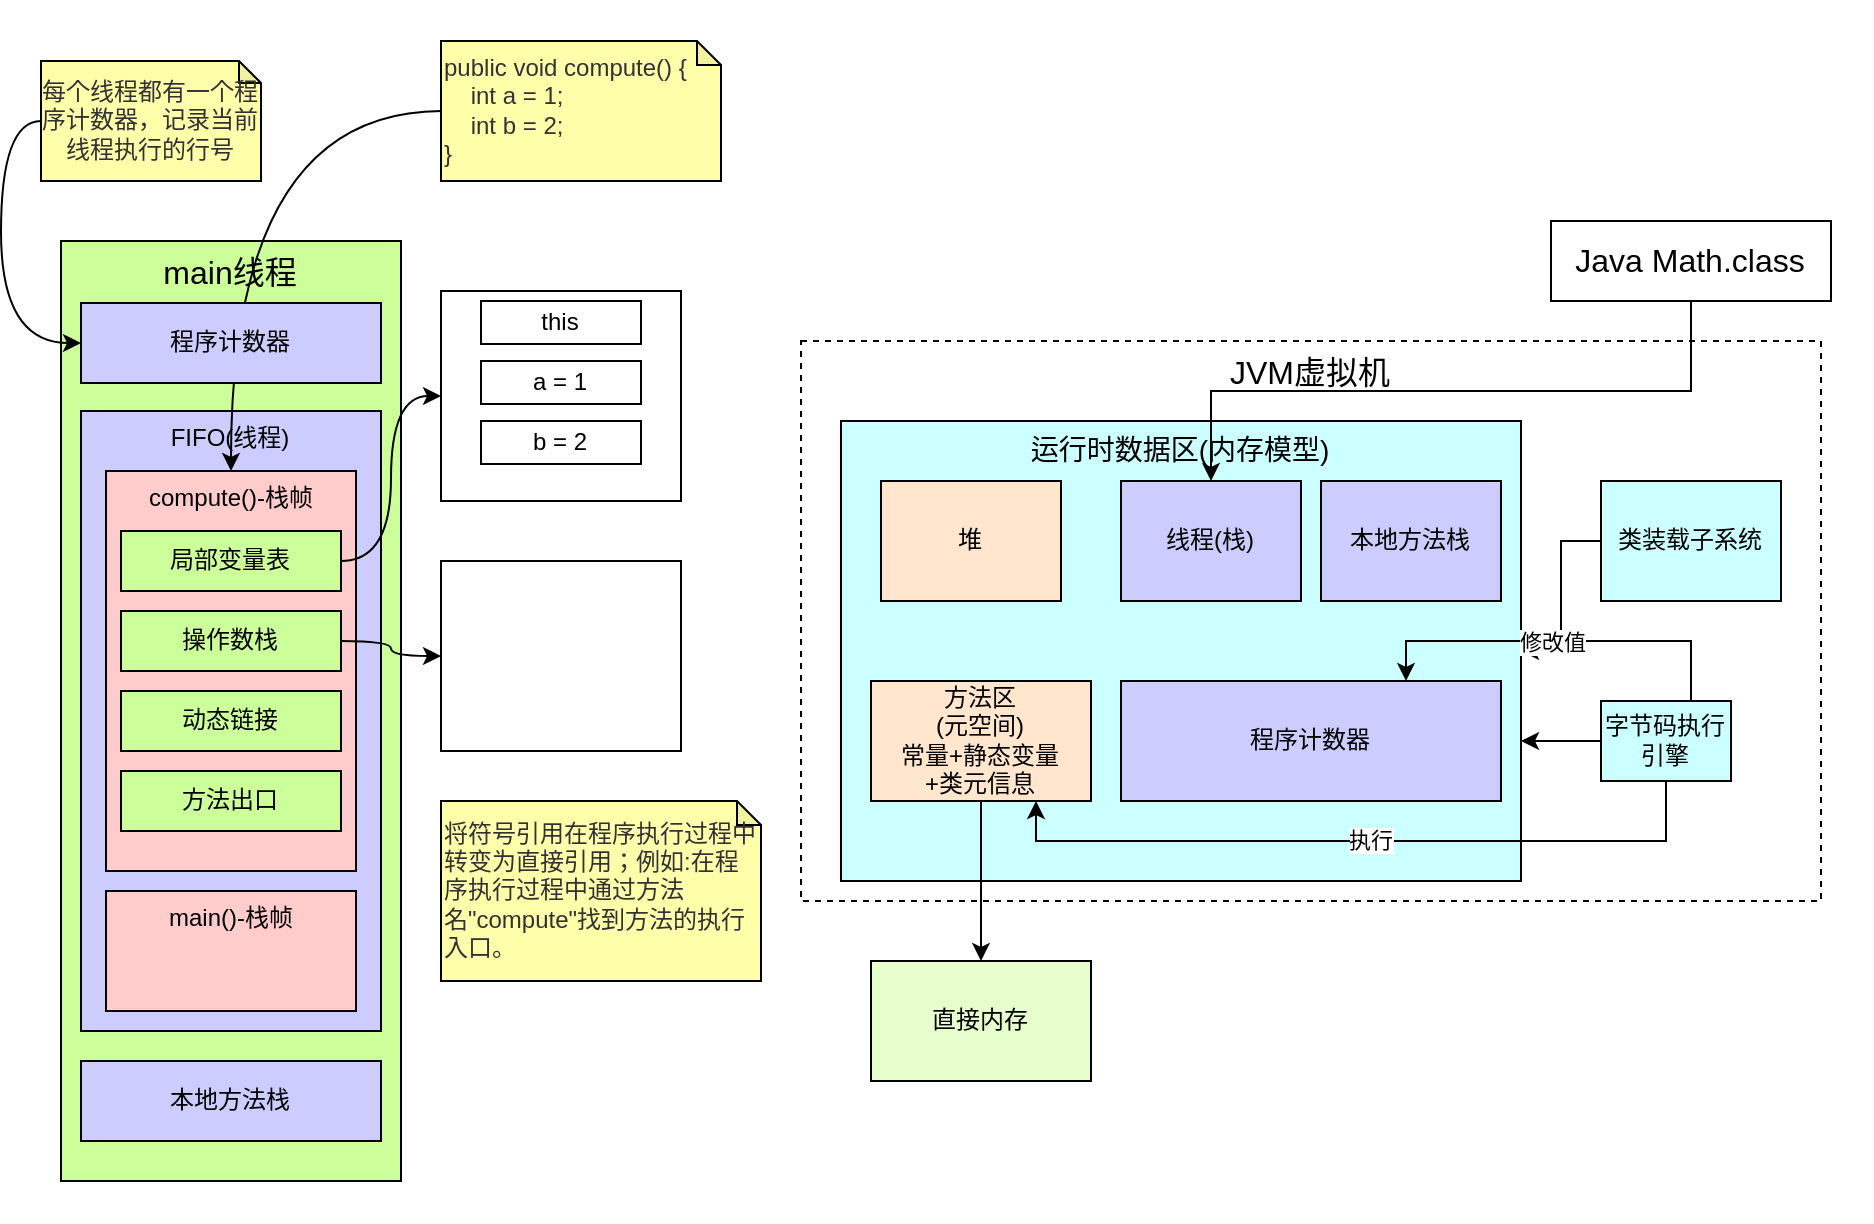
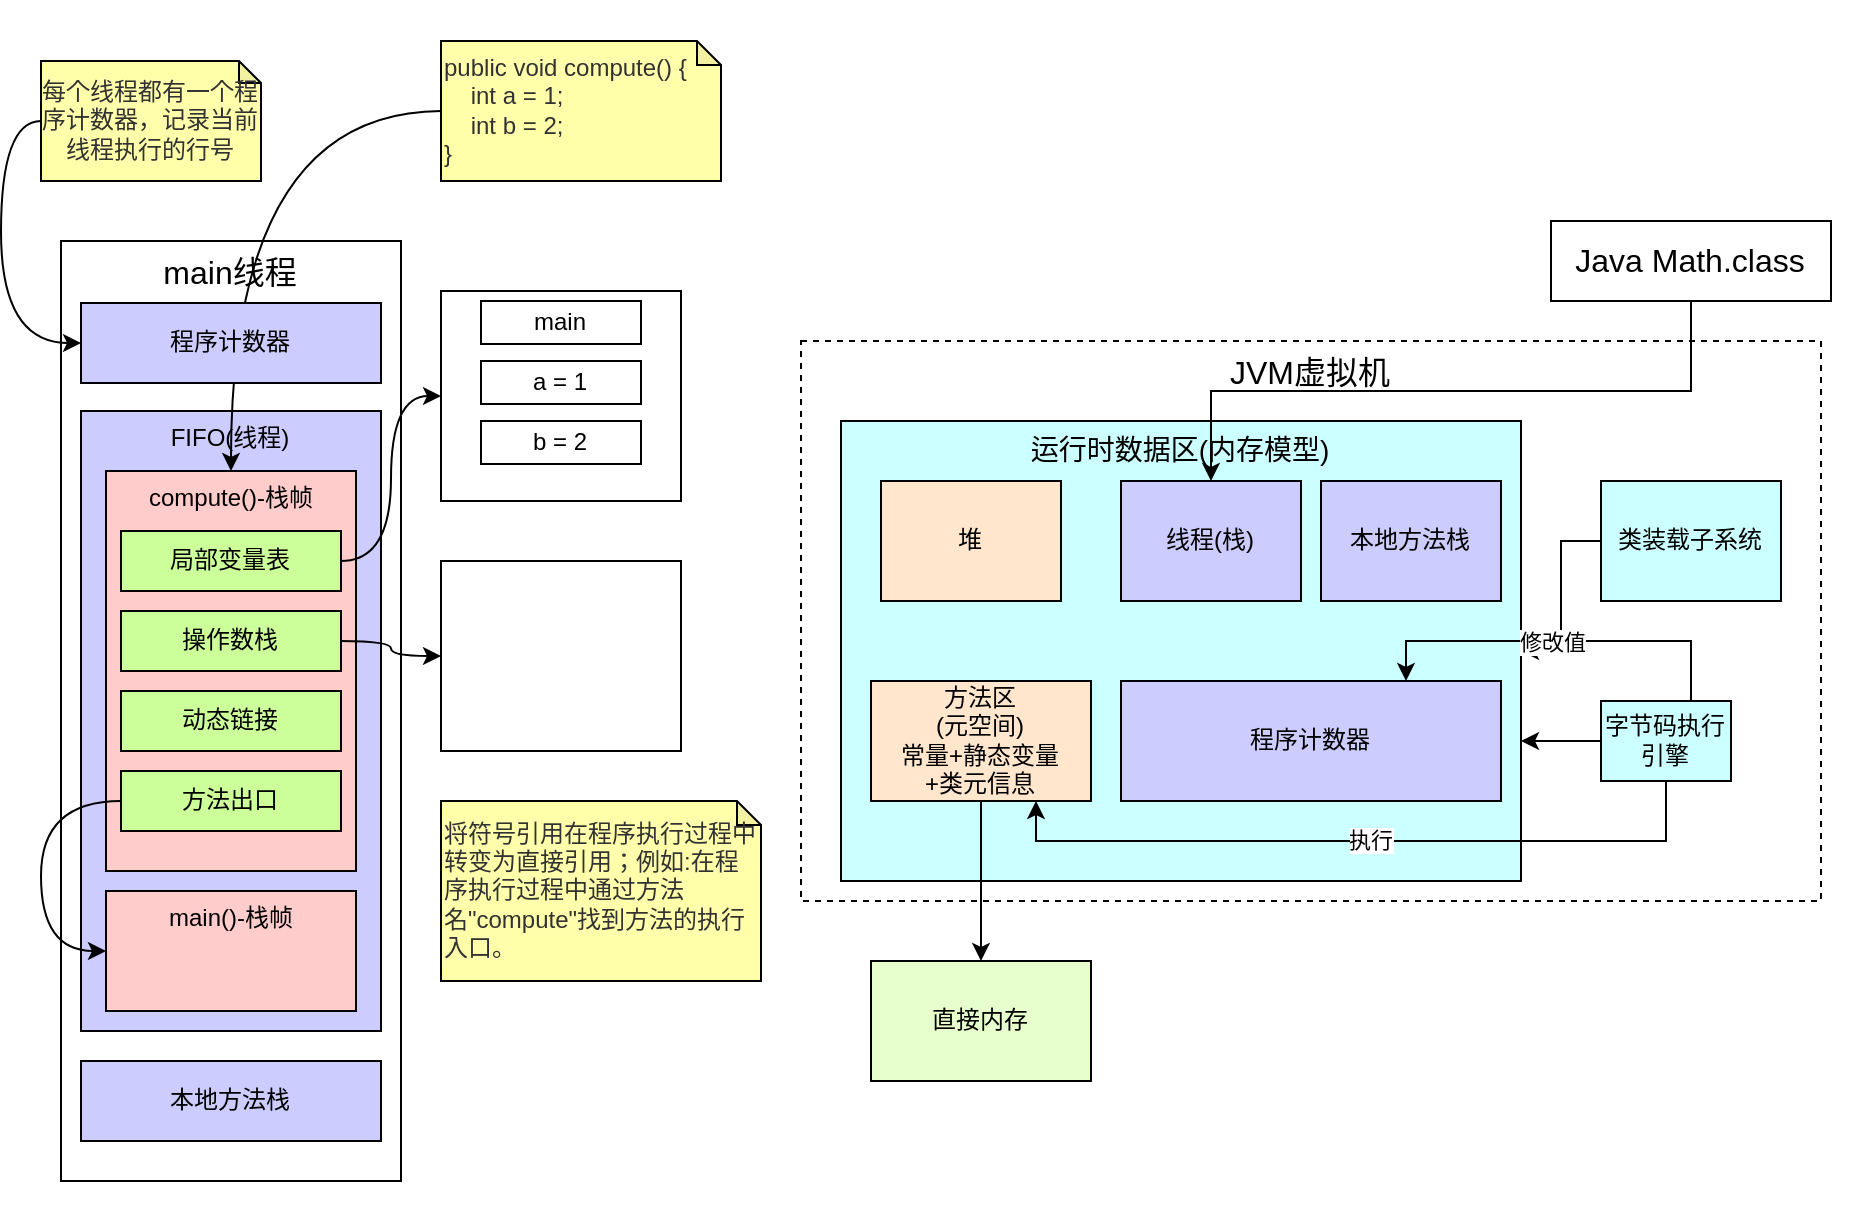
node "main线程": fillcolor #ccff99 -> #ffffff
node "this": label "this" -> "main"
edge "方法出口" -> "main()-栈帧": added
